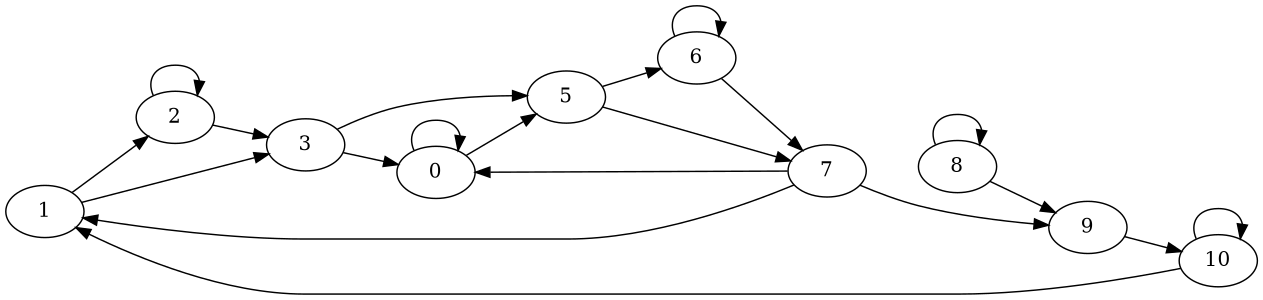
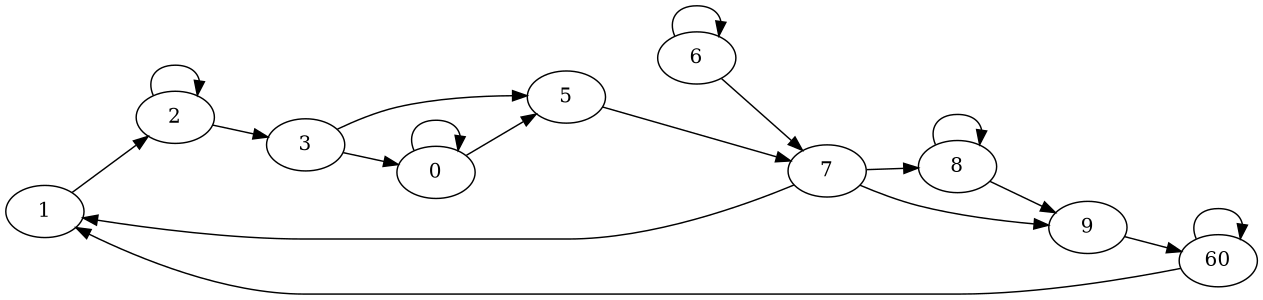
edge "5" -> "6": removed
edge "7" -> "0": now "7" -> "8"
edge "1" -> "3": removed
node "10": label "10" -> "60"
